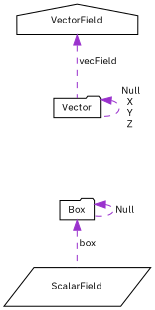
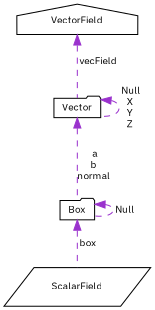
edge "Box" -> "Vector": added, label "a b normal"
